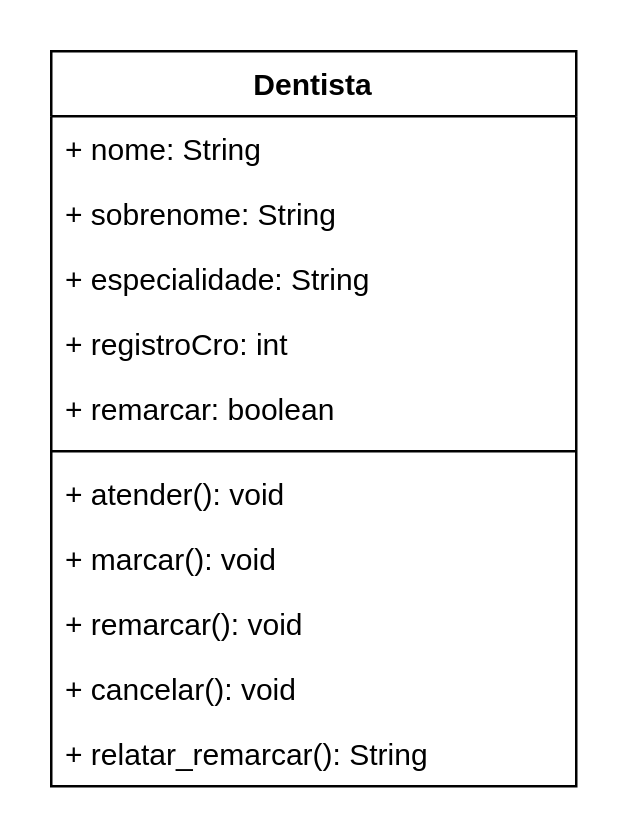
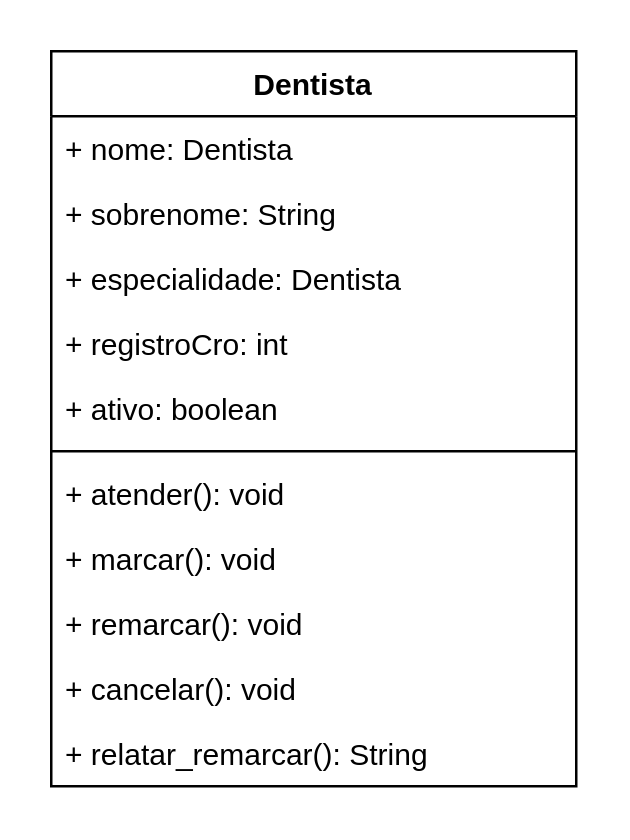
node "+ nome: String": label "+ nome: String" -> "+ nome: Dentista"
node "+ especialidade: String": label "+ especialidade: String" -> "+ especialidade: Dentista"
node "+ remarcar: boolean": label "+ remarcar: boolean" -> "+ ativo: boolean"
